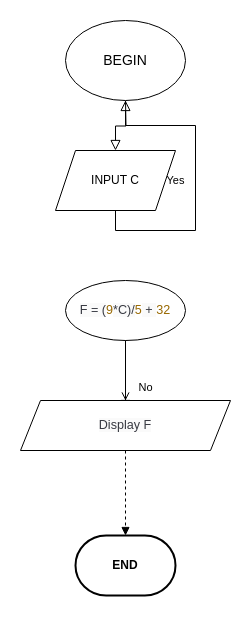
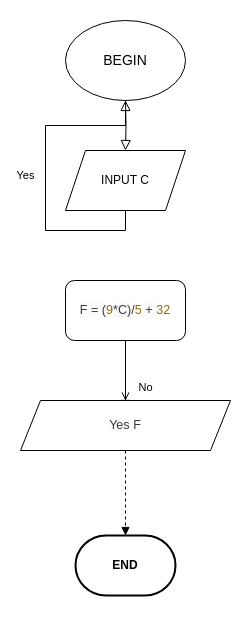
node "INPUT C": moved (116, 181) -> (126, 181)
node "F = (9*C)/5 + 32": shape ellipse -> rounded rectangle
node "Display F": label "Display F" -> "Yes F"
